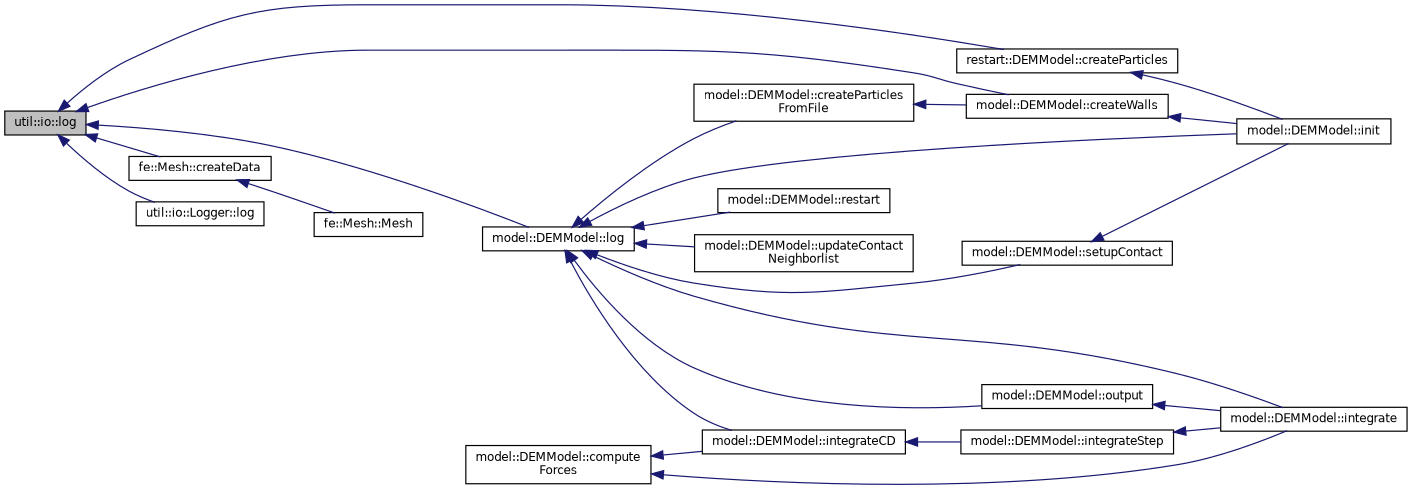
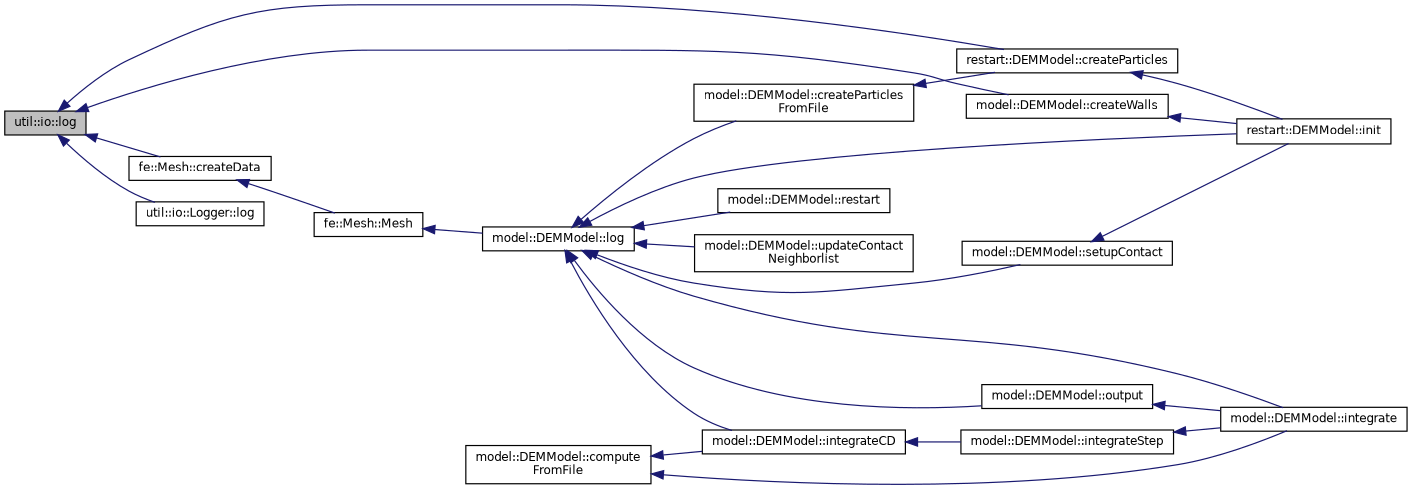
edge "model::DEMModel::createWalls" -> "model::DEMModel::createParticles FromFile": now "restart::DEMModel::createParticles" -> "model::DEMModel::createParticles FromFile"
node "model::DEMModel::init": label "model::DEMModel::init" -> "restart::DEMModel::init"
edge "model::DEMModel::log" -> "util::io::log": now "model::DEMModel::log" -> "fe::Mesh::Mesh"
node "model::DEMModel::compute Forces": label "model::DEMModel::compute Forces" -> "model::DEMModel::compute FromFile"
